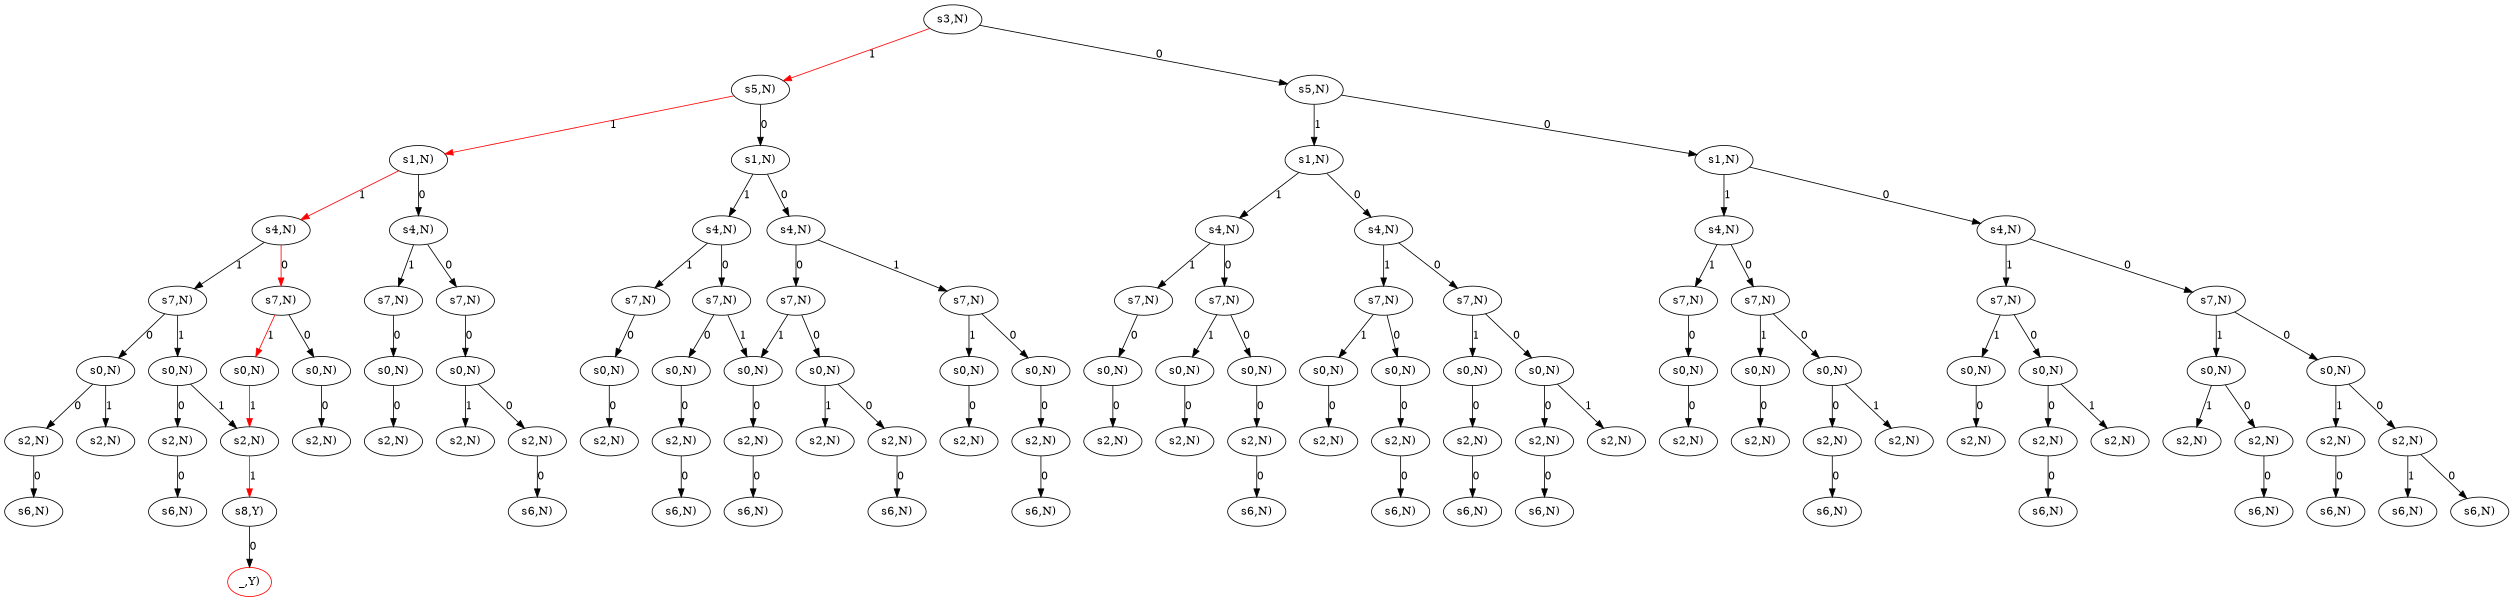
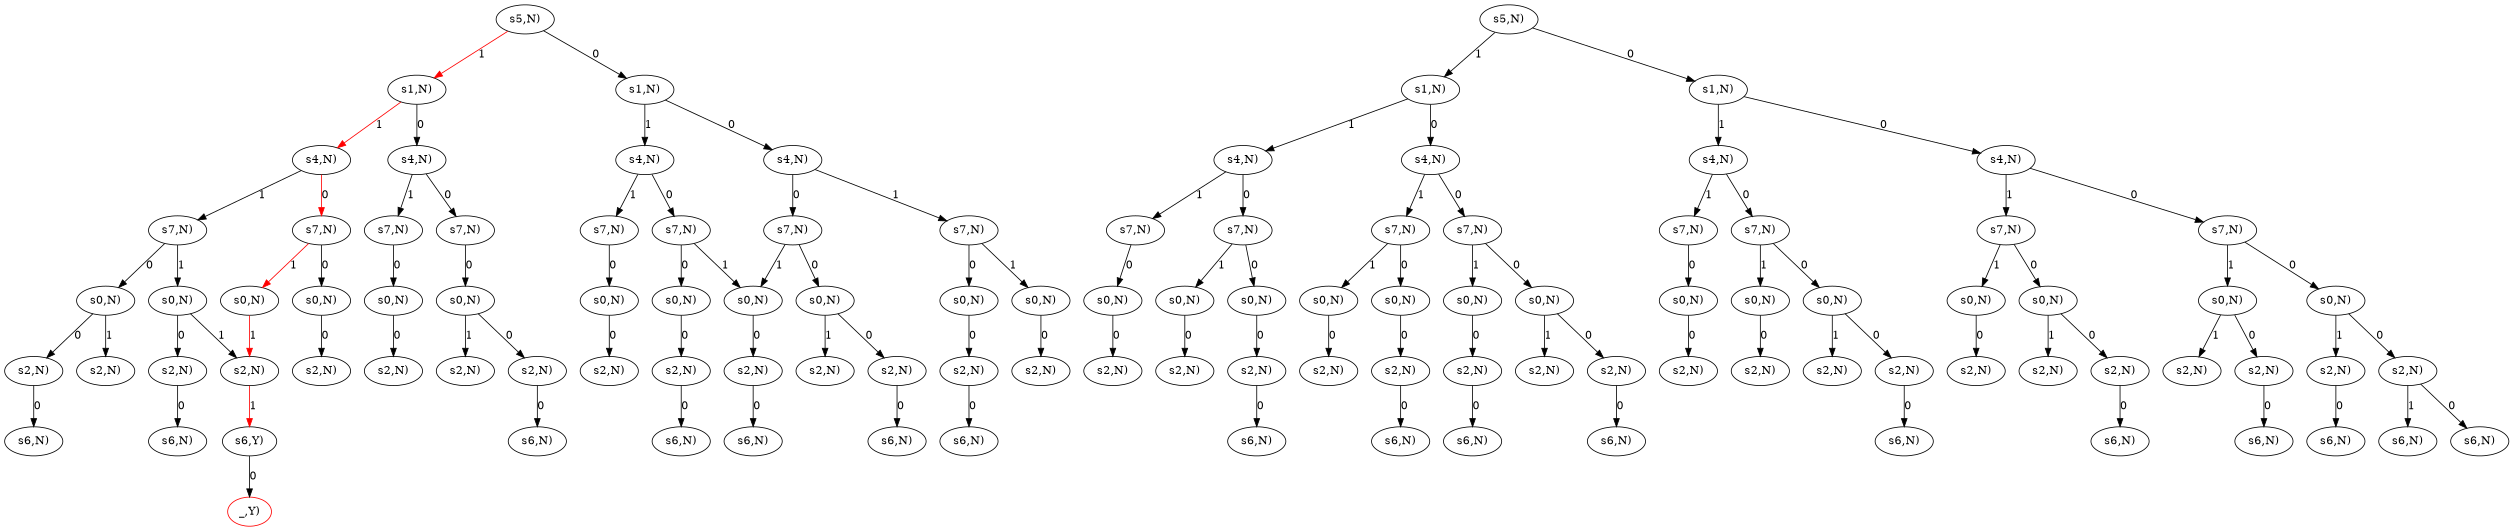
node "s3,N)": removed
node "s8,Y)": label "s8,Y)" -> "s6,Y)"
